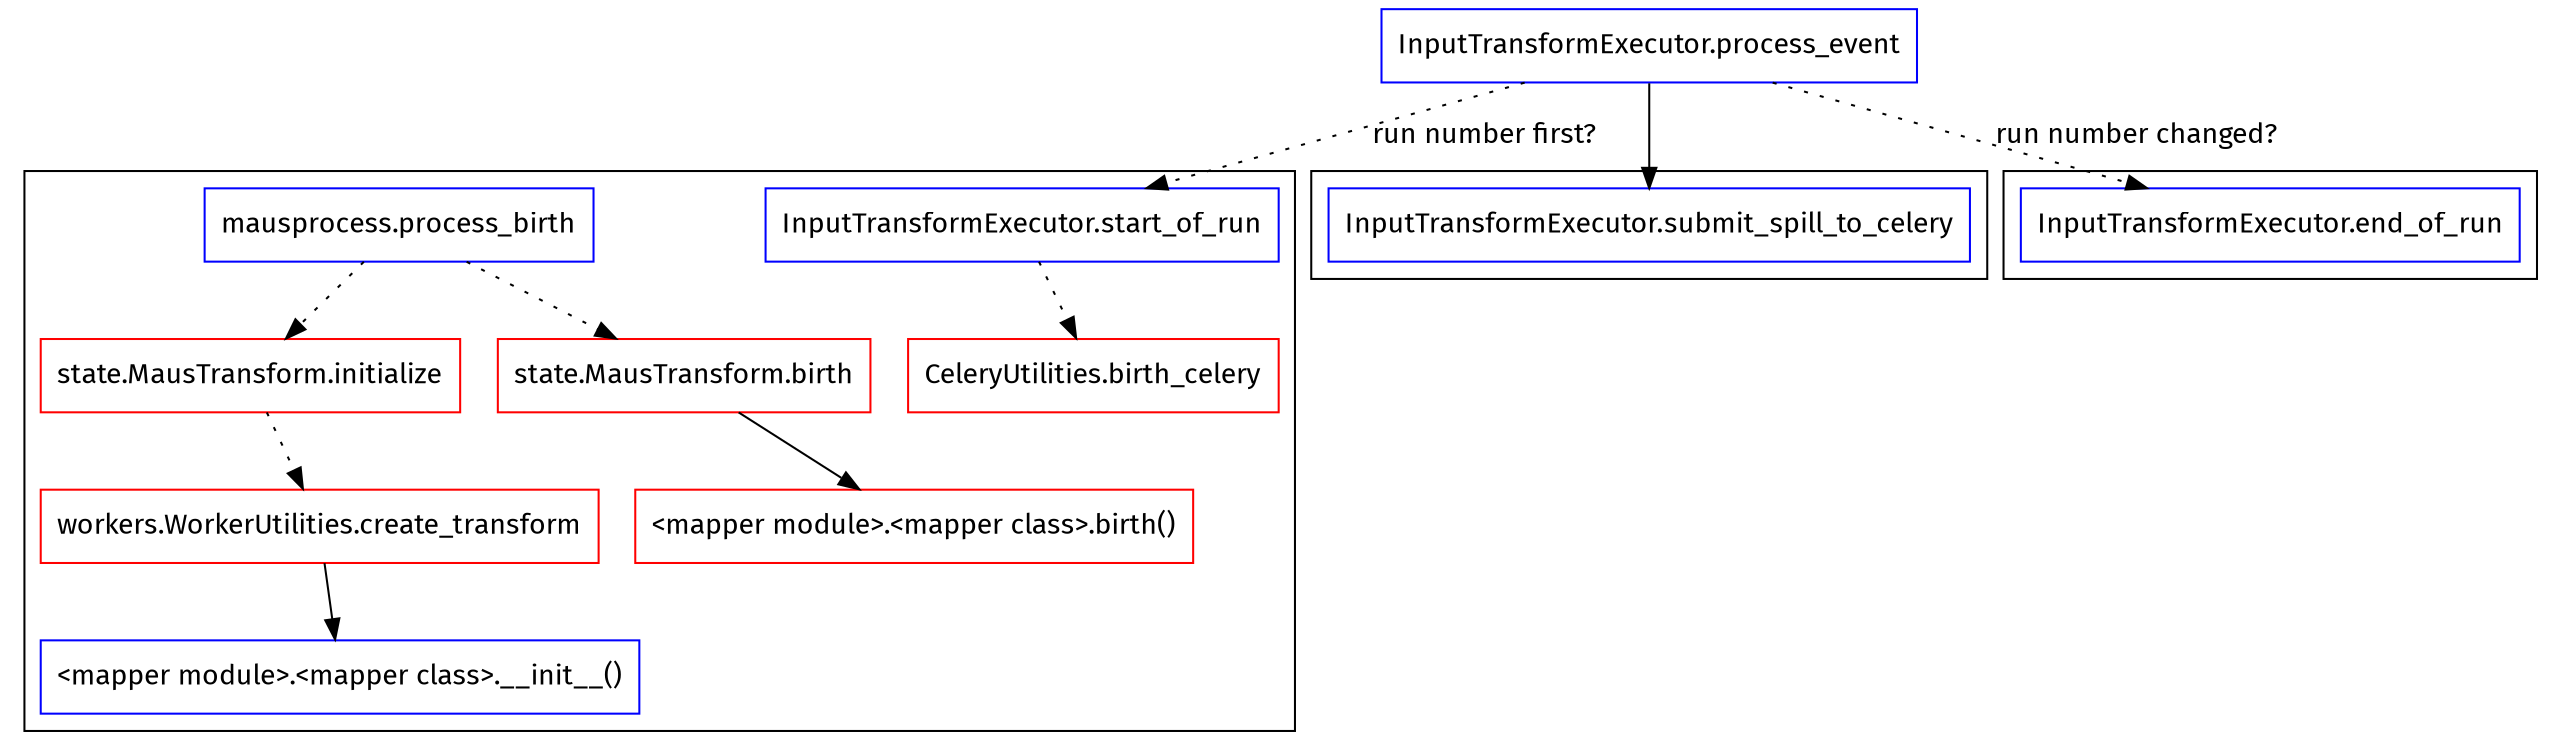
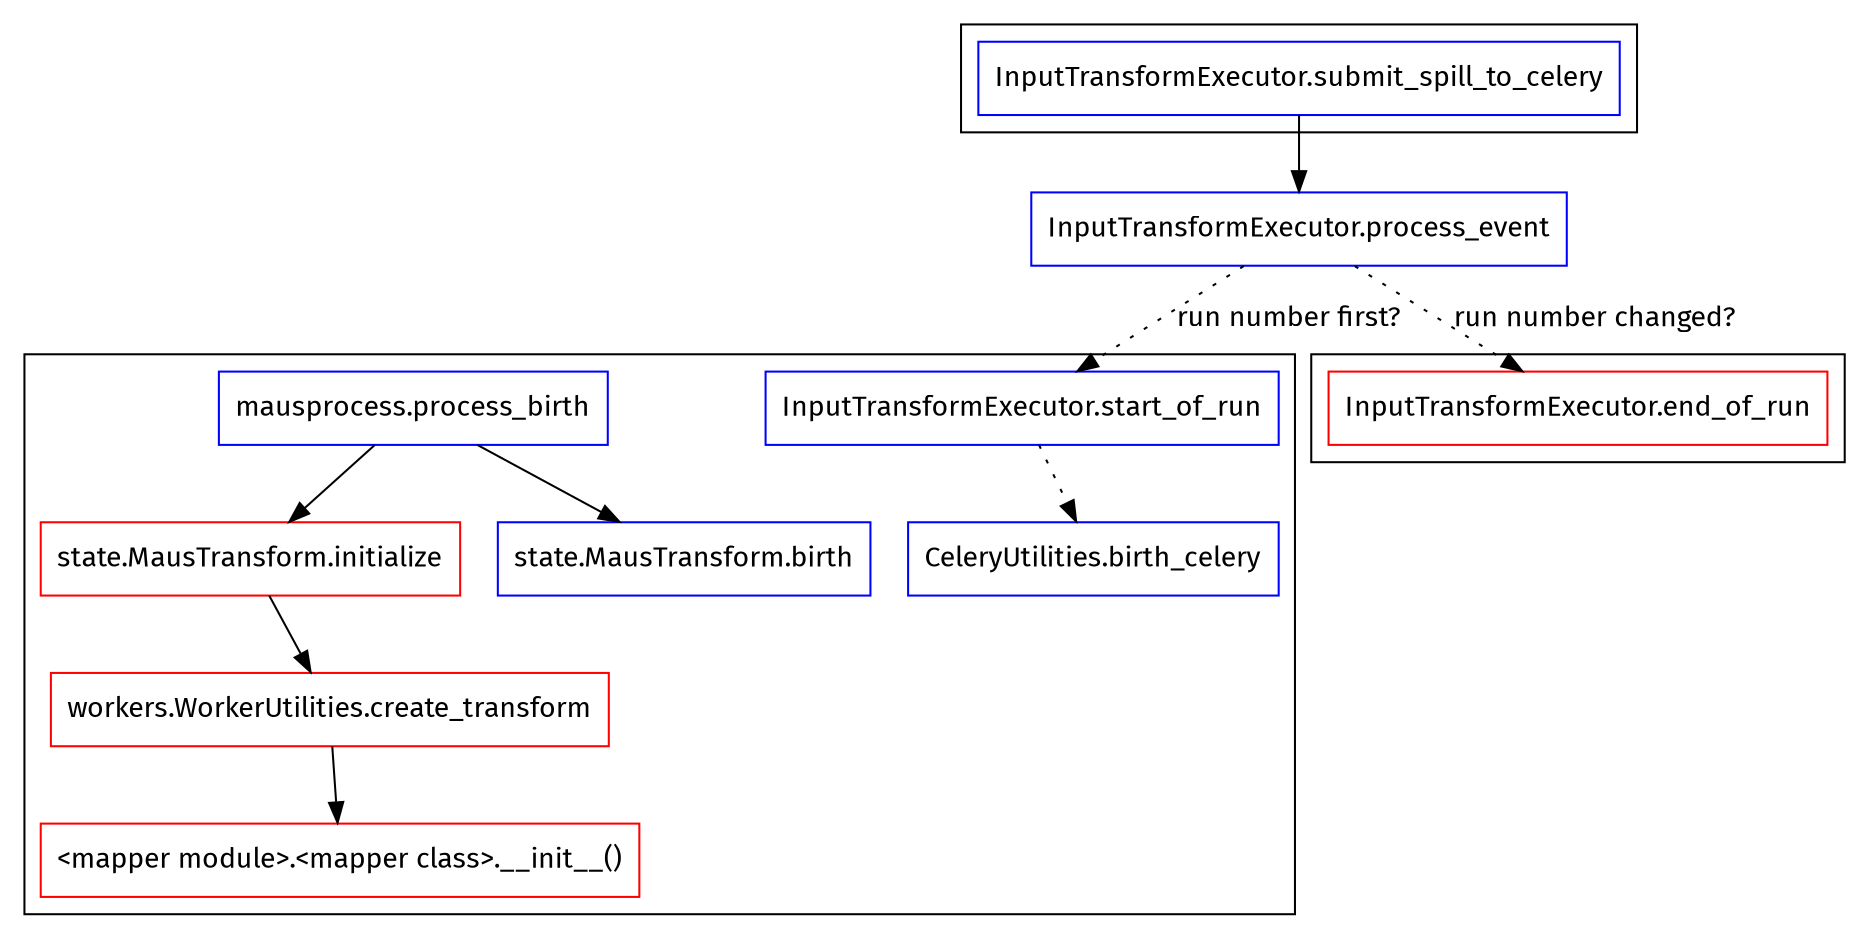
edge "InputTransformExecutor.process_event" -> "InputTransformExecutor.submit_spill_to_celery": reversed
node "InputTransformExecutor.end_of_run": color blue -> red
edge "mausprocess.process_birth" -> "state.MausTransform.initialize": style dotted -> solid
edge "mausprocess.process_birth" -> "state.MausTransform.birth": style dotted -> solid
node "state.MausTransform.birth": color red -> blue
node "CeleryUtilities.birth_celery": color red -> blue
edge "state.MausTransform.initialize" -> "workers.WorkerUtilities.create_transform": style dotted -> solid
node "<mapper module>.<mapper class>.birth()": removed
node "<mapper module>.<mapper class>.__init__()": color blue -> red
